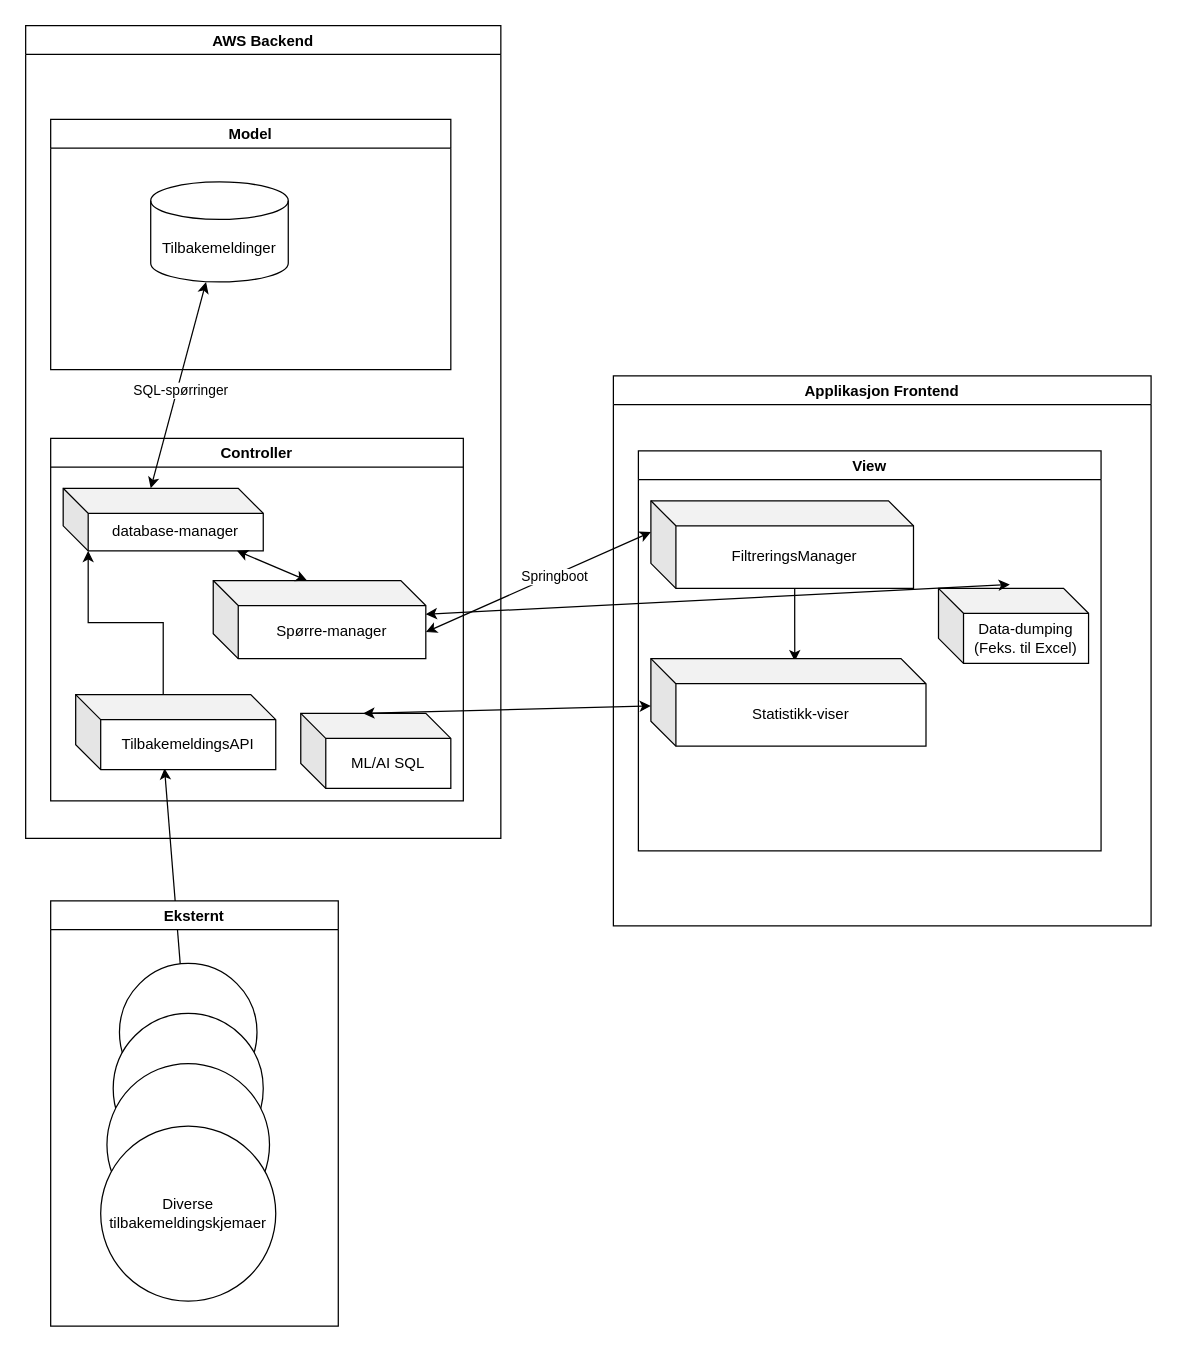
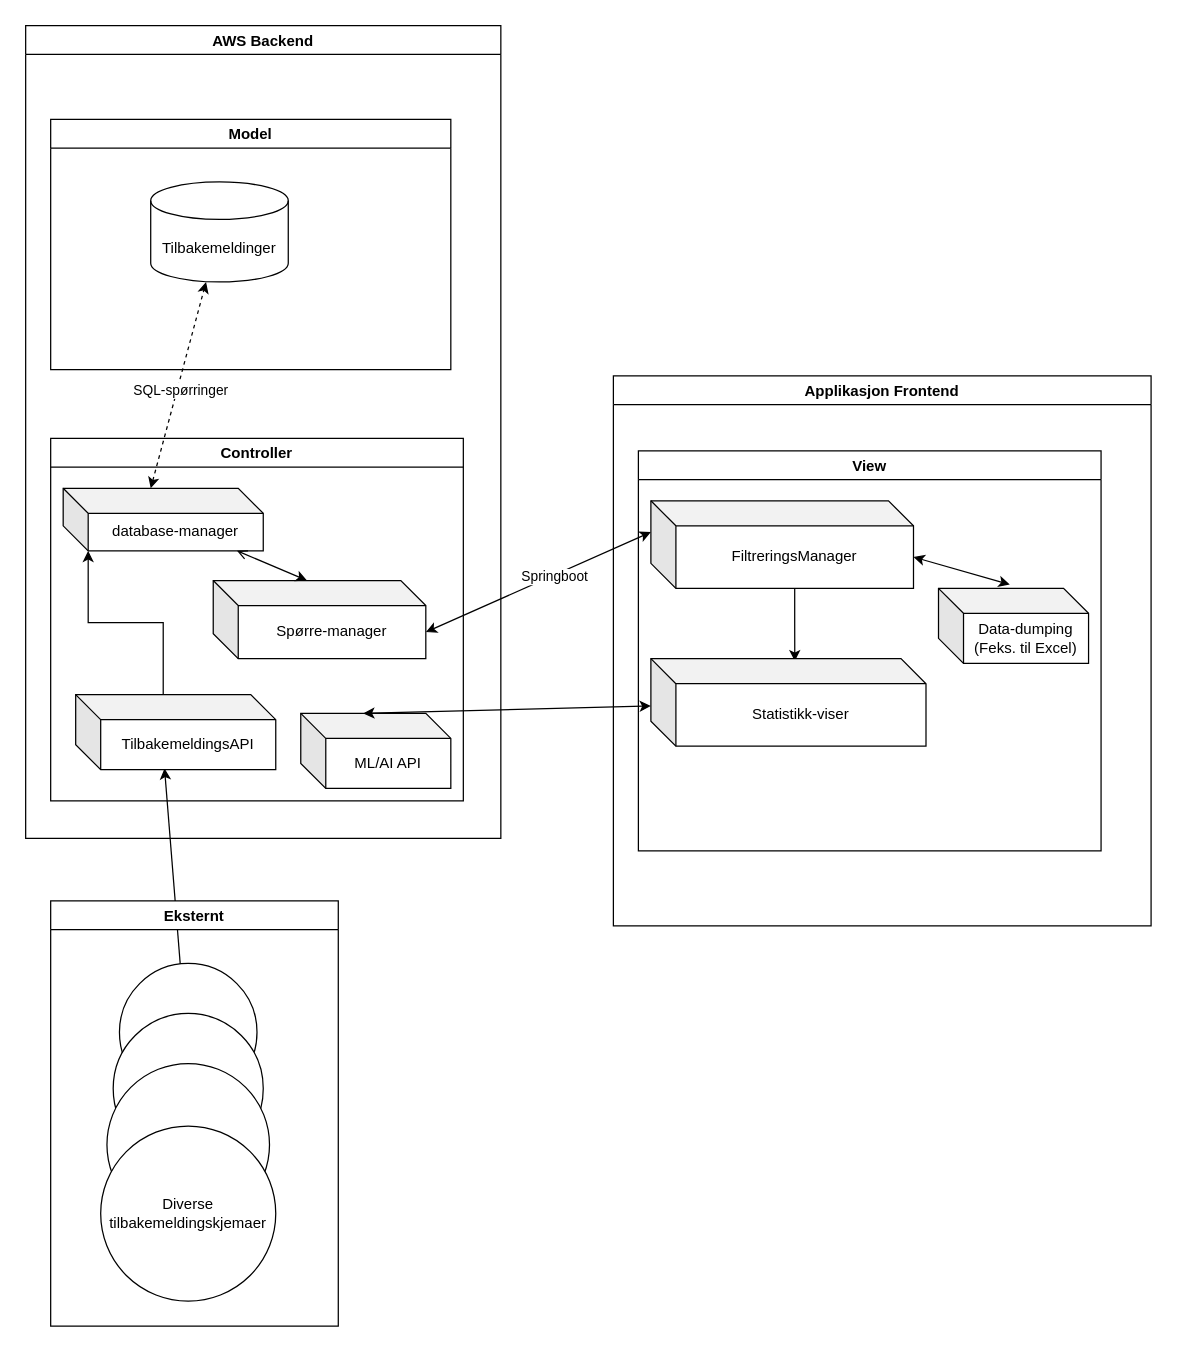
edge "Tilbakemeldinger" -- "database-manager": style solid -> dashed
edge "database-manager" -- "Spørre-manager": arrowhead classic -> open
edge "Spørre-manager" -- "Data-dumping (Feks. til Excel)": now "FiltreringsManager" -- "Data-dumping (Feks. til Excel)"
node "ML/AI SQL": label "ML/AI SQL" -> "ML/AI API"
